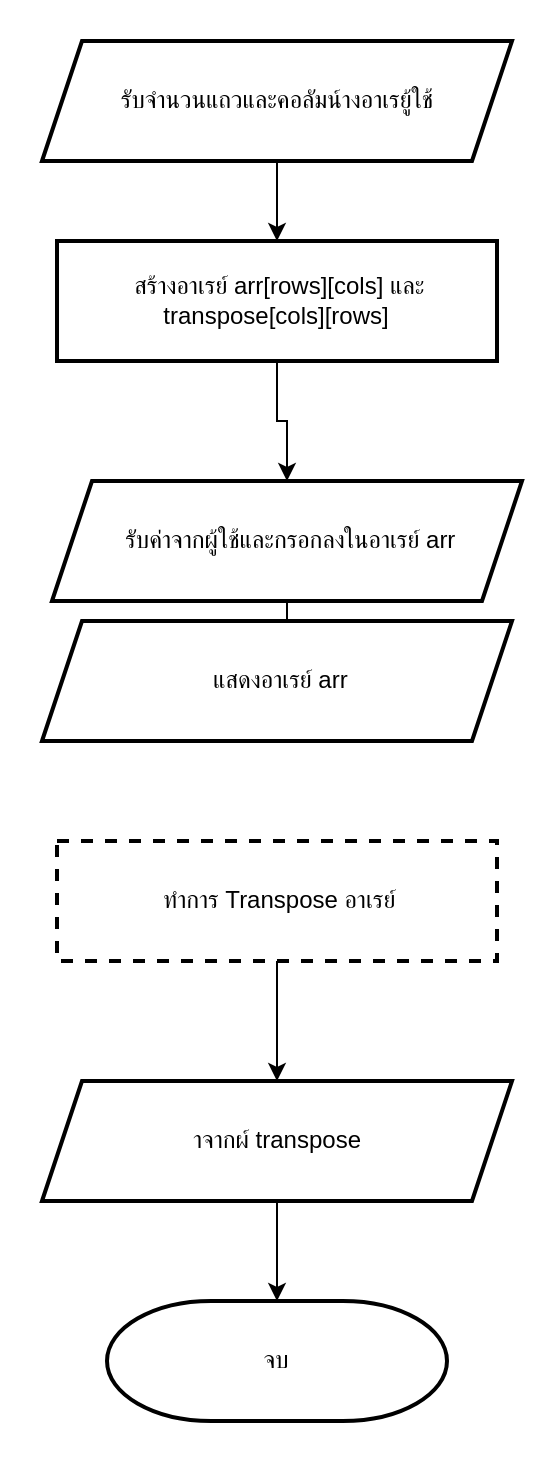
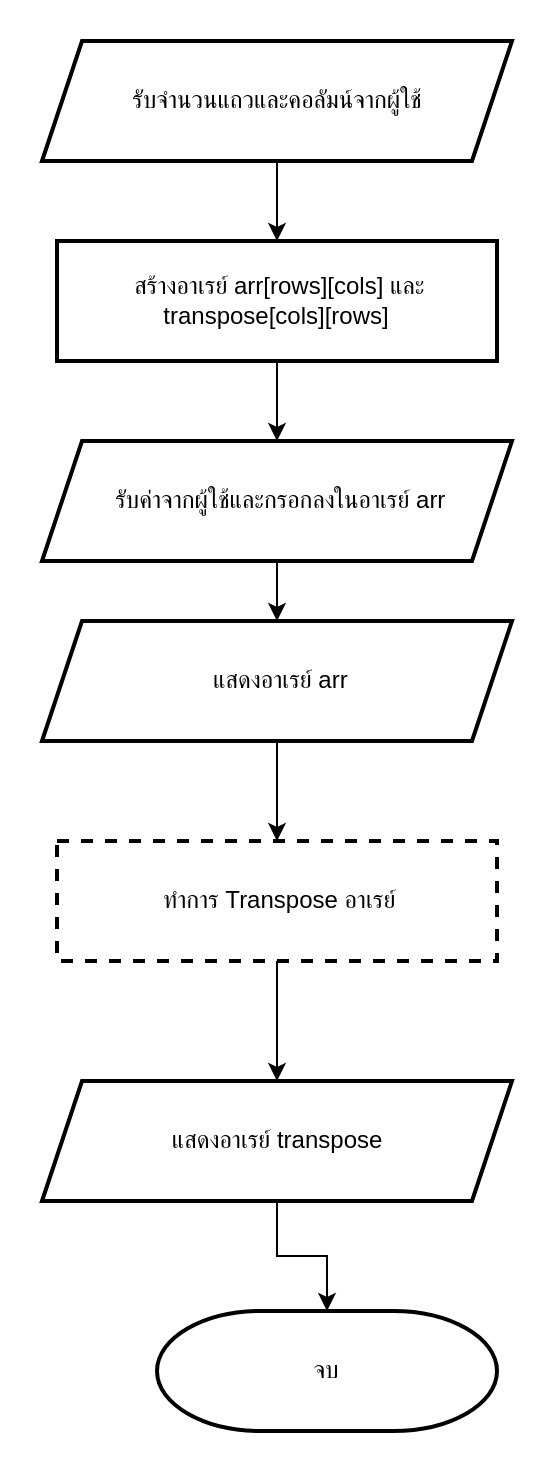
node "รับจำนวนแถวและคอลัมน์างอาเรยู้ใช้": label "รับจำนวนแถวและคอลัมน์างอาเรยู้ใช้" -> "รับจำนวนแถวและคอลัมน์จากผู้ใช้"
node "รับค่าจากผู้ใช้และกรอกลงในอาเรย์ arr": moved (287, 541) -> (277, 501)
edge "แสดงอาเรย์ arr" -> "ทำการ Transpose อาเรย์": added
node "าจากผ์ transpose": label "าจากผ์ transpose" -> "แสดงอาเรย์ transpose"
node "จบ": moved (277, 1361) -> (327, 1371)
